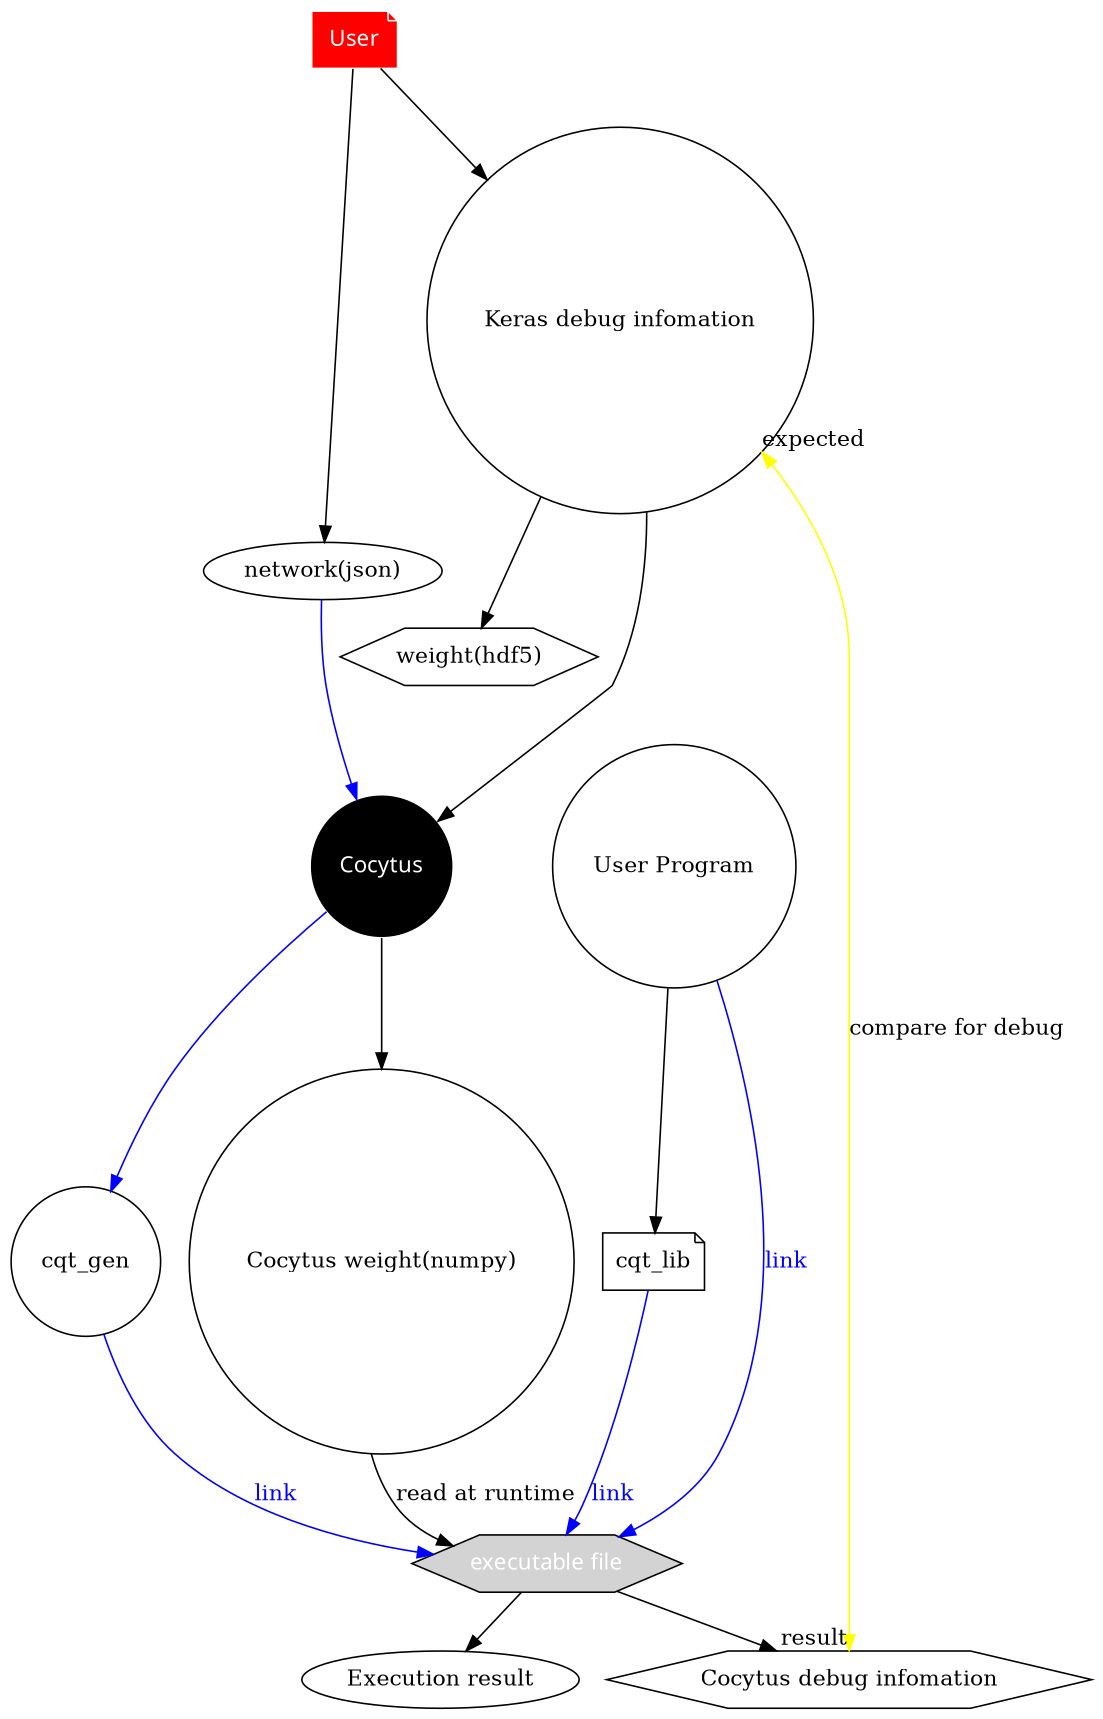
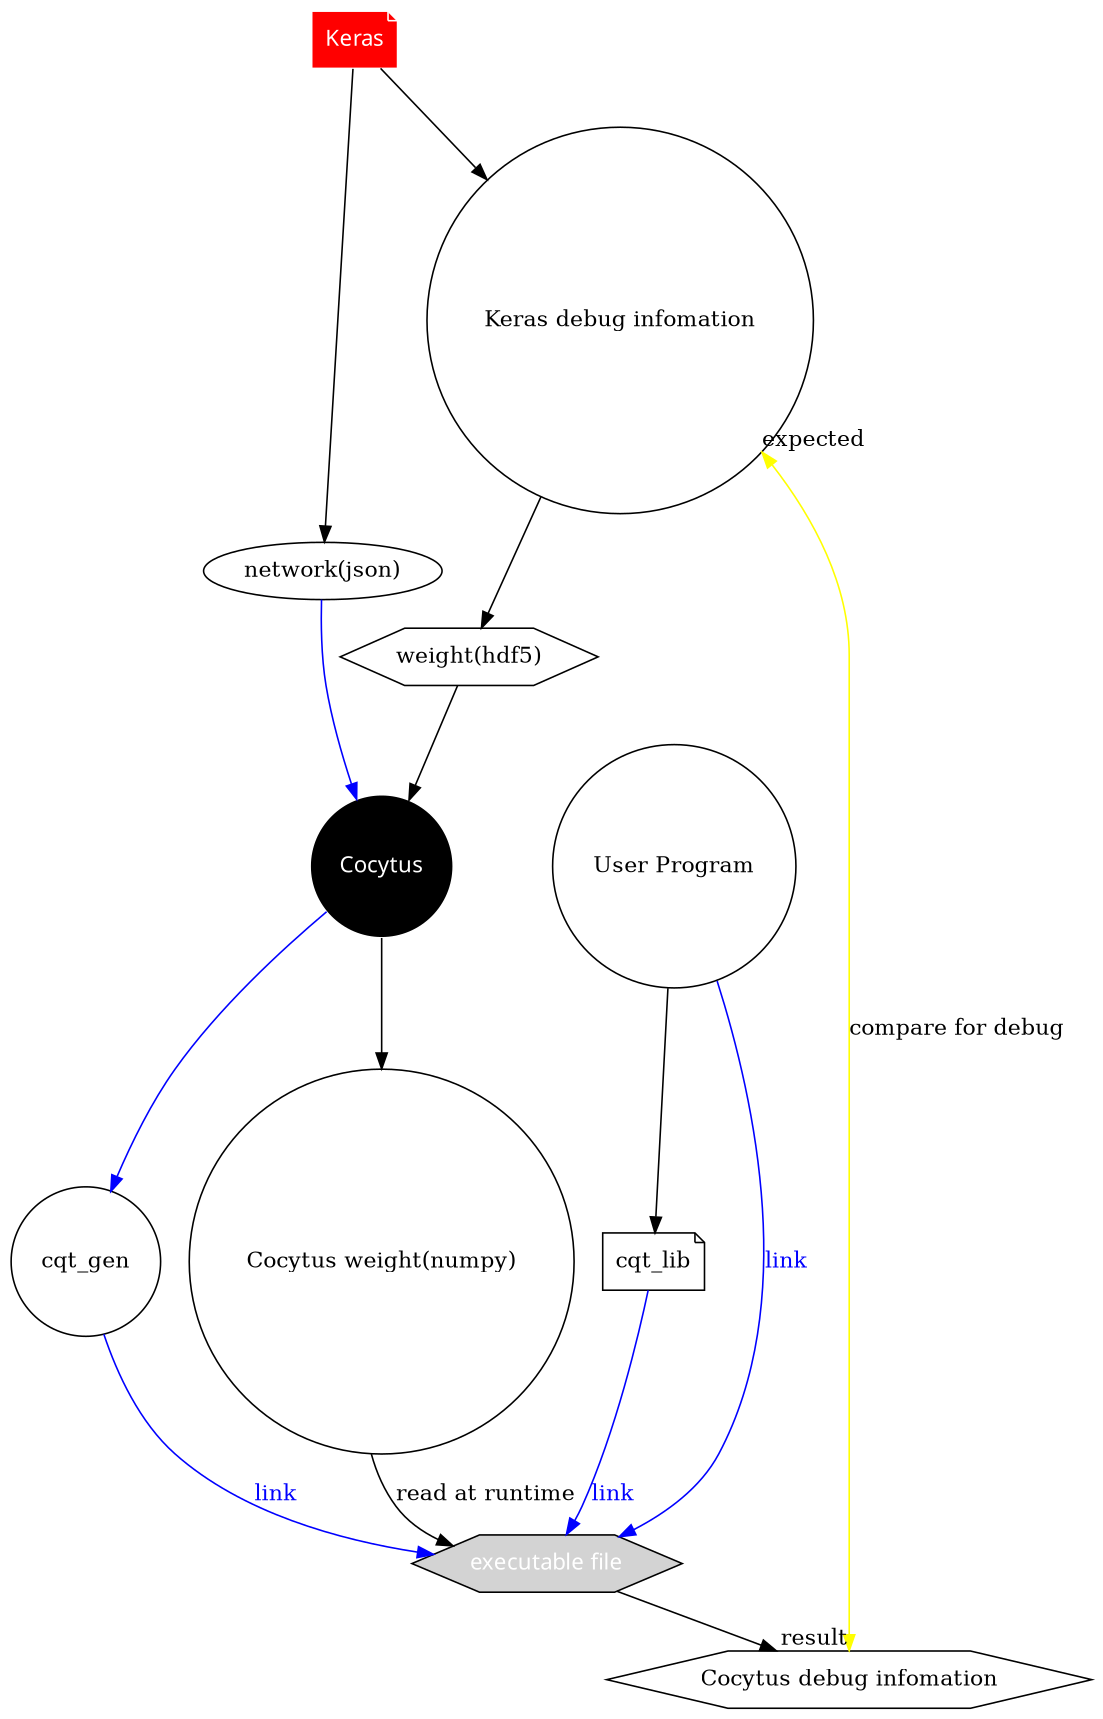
node "User": label "User" -> "Keras"
edge "Keras debug infomation" -> "Cocytus": now "weight(hdf5)" -> "Cocytus"
node "Execution result": removed
